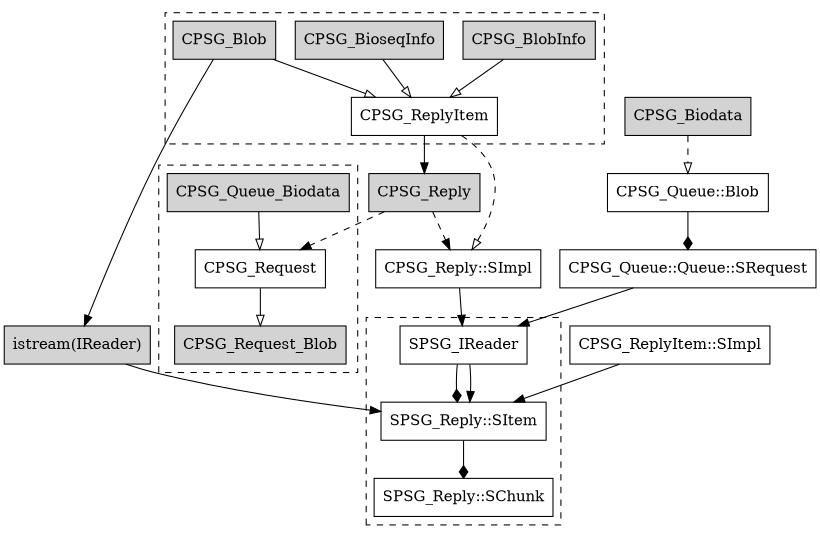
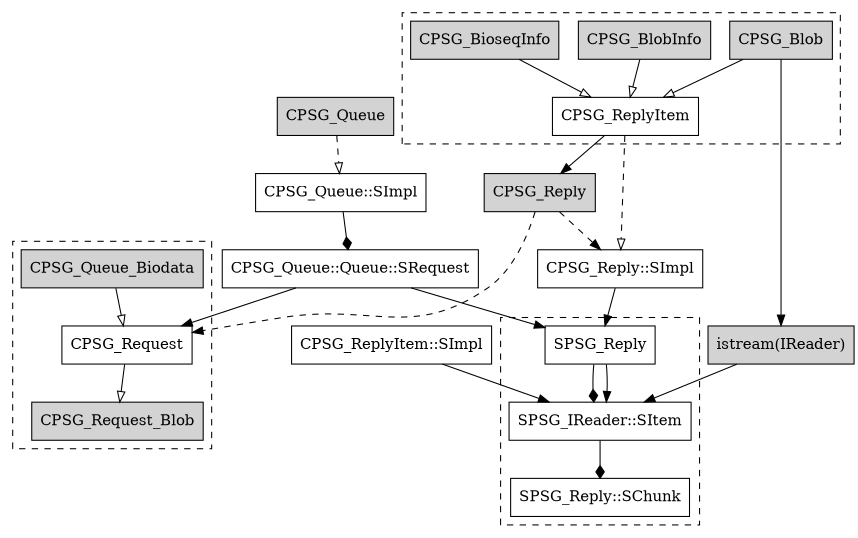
node "CPSG_Biodata": label "CPSG_Biodata" -> "CPSG_Queue"
node "CPSG_Queue::Blob": label "CPSG_Queue::Blob" -> "CPSG_Queue::SImpl"
edge "CPSG_Queue::Queue::SRequest" -> "CPSG_Request": added
node "SPSG_IReader": label "SPSG_IReader" -> "SPSG_Reply"
node "SPSG_Reply::SItem": label "SPSG_Reply::SItem" -> "SPSG_IReader::SItem"
